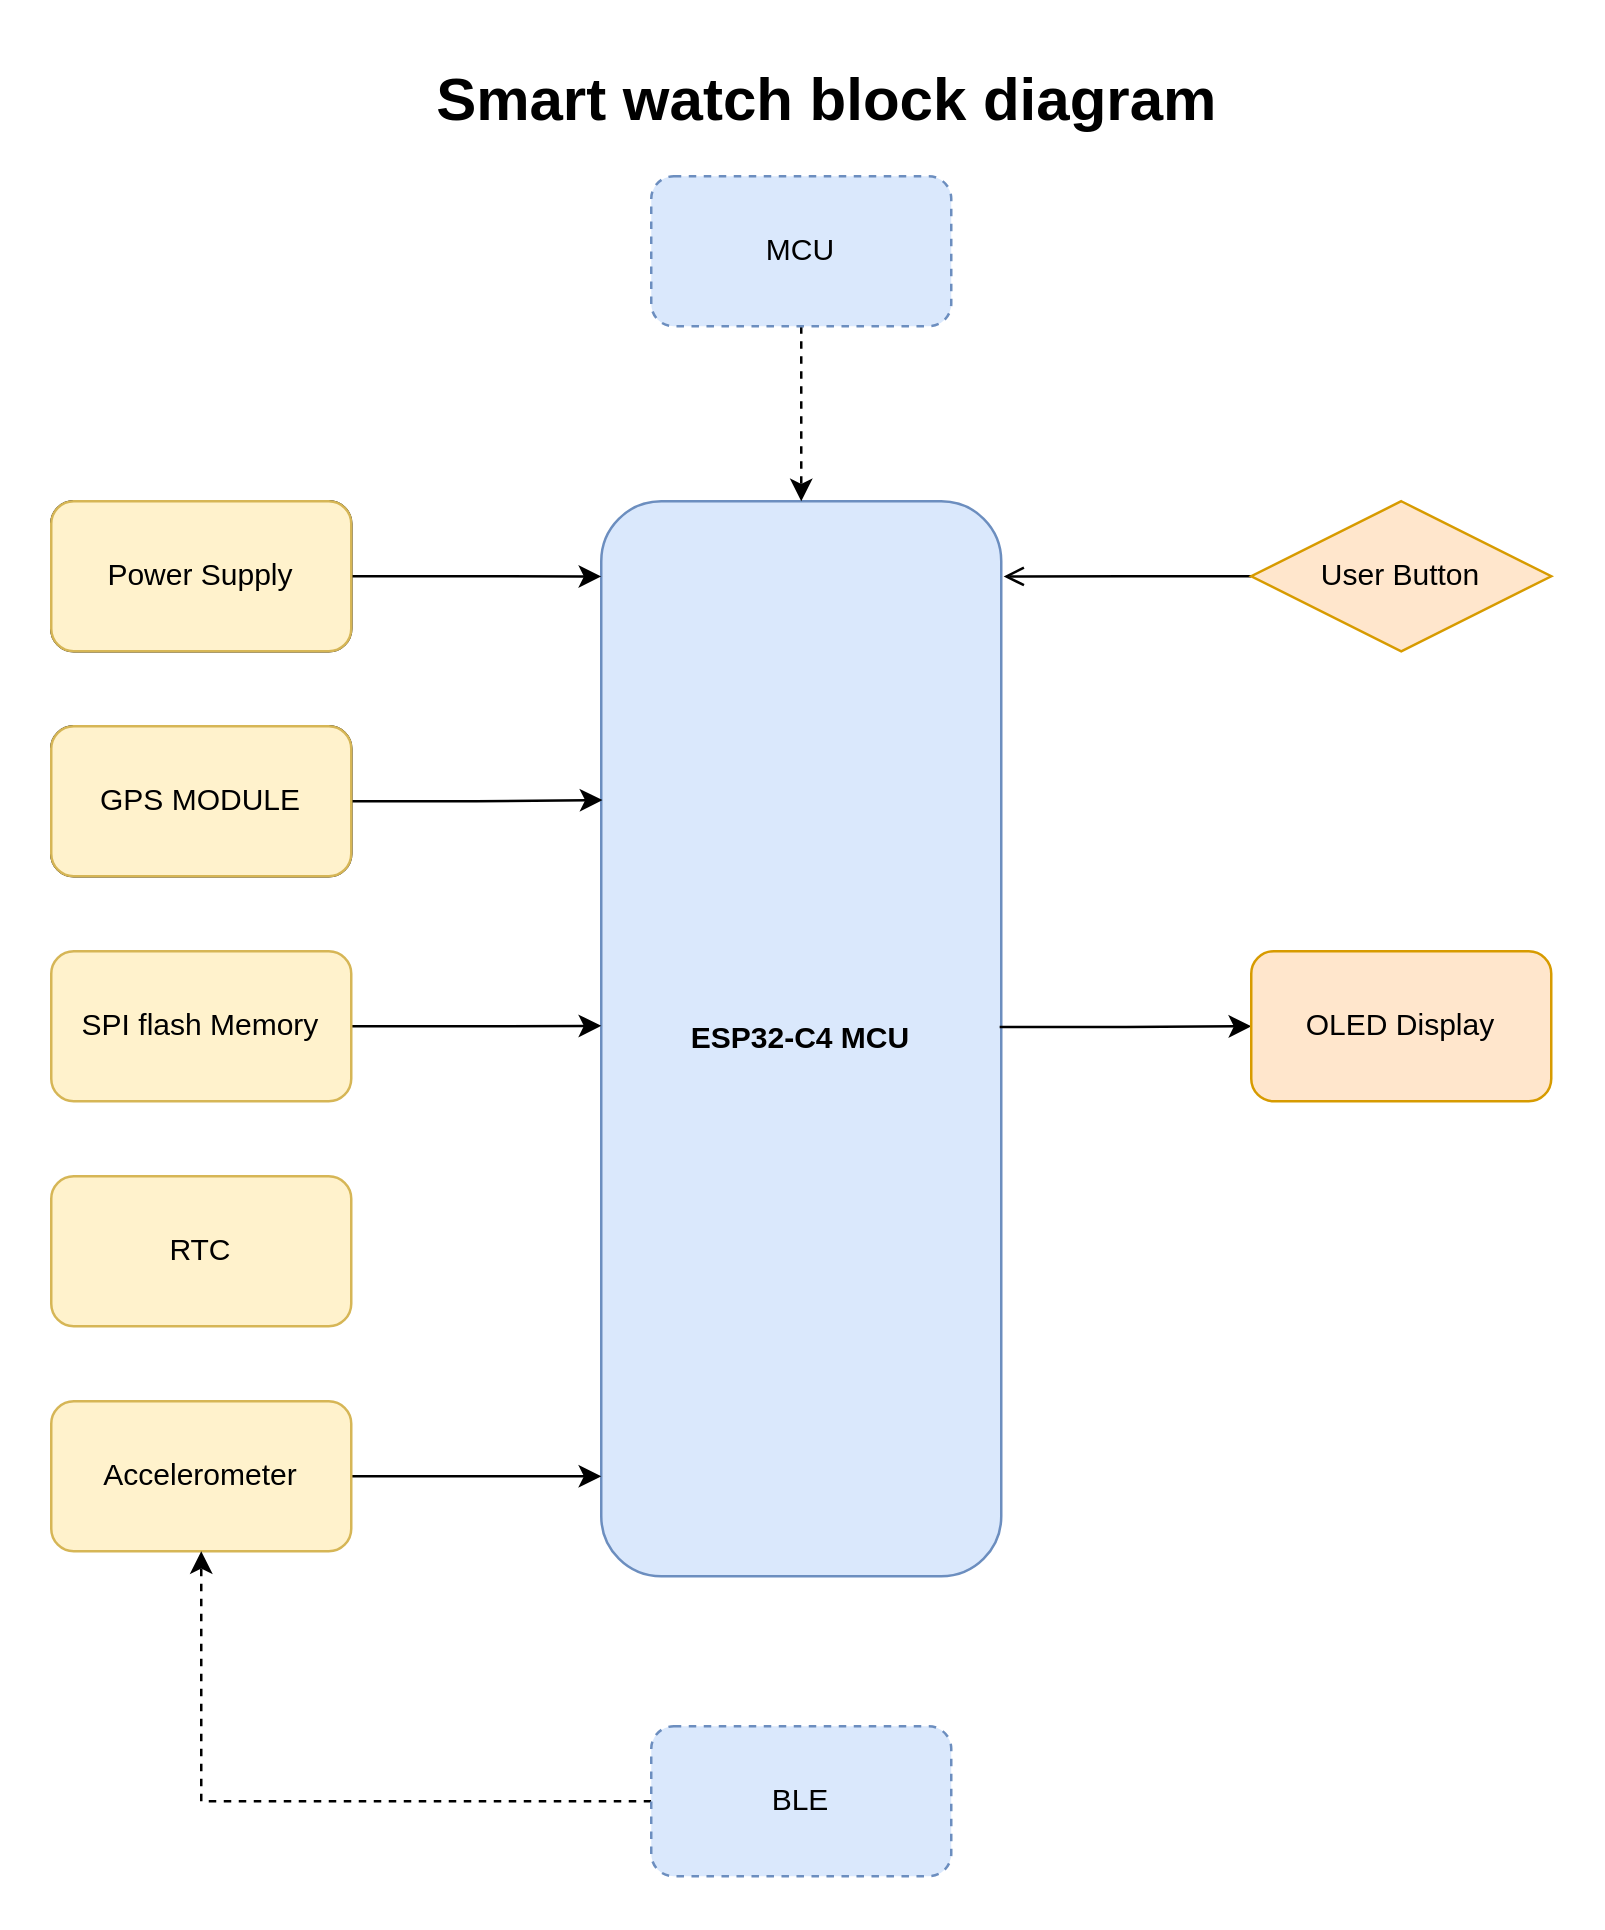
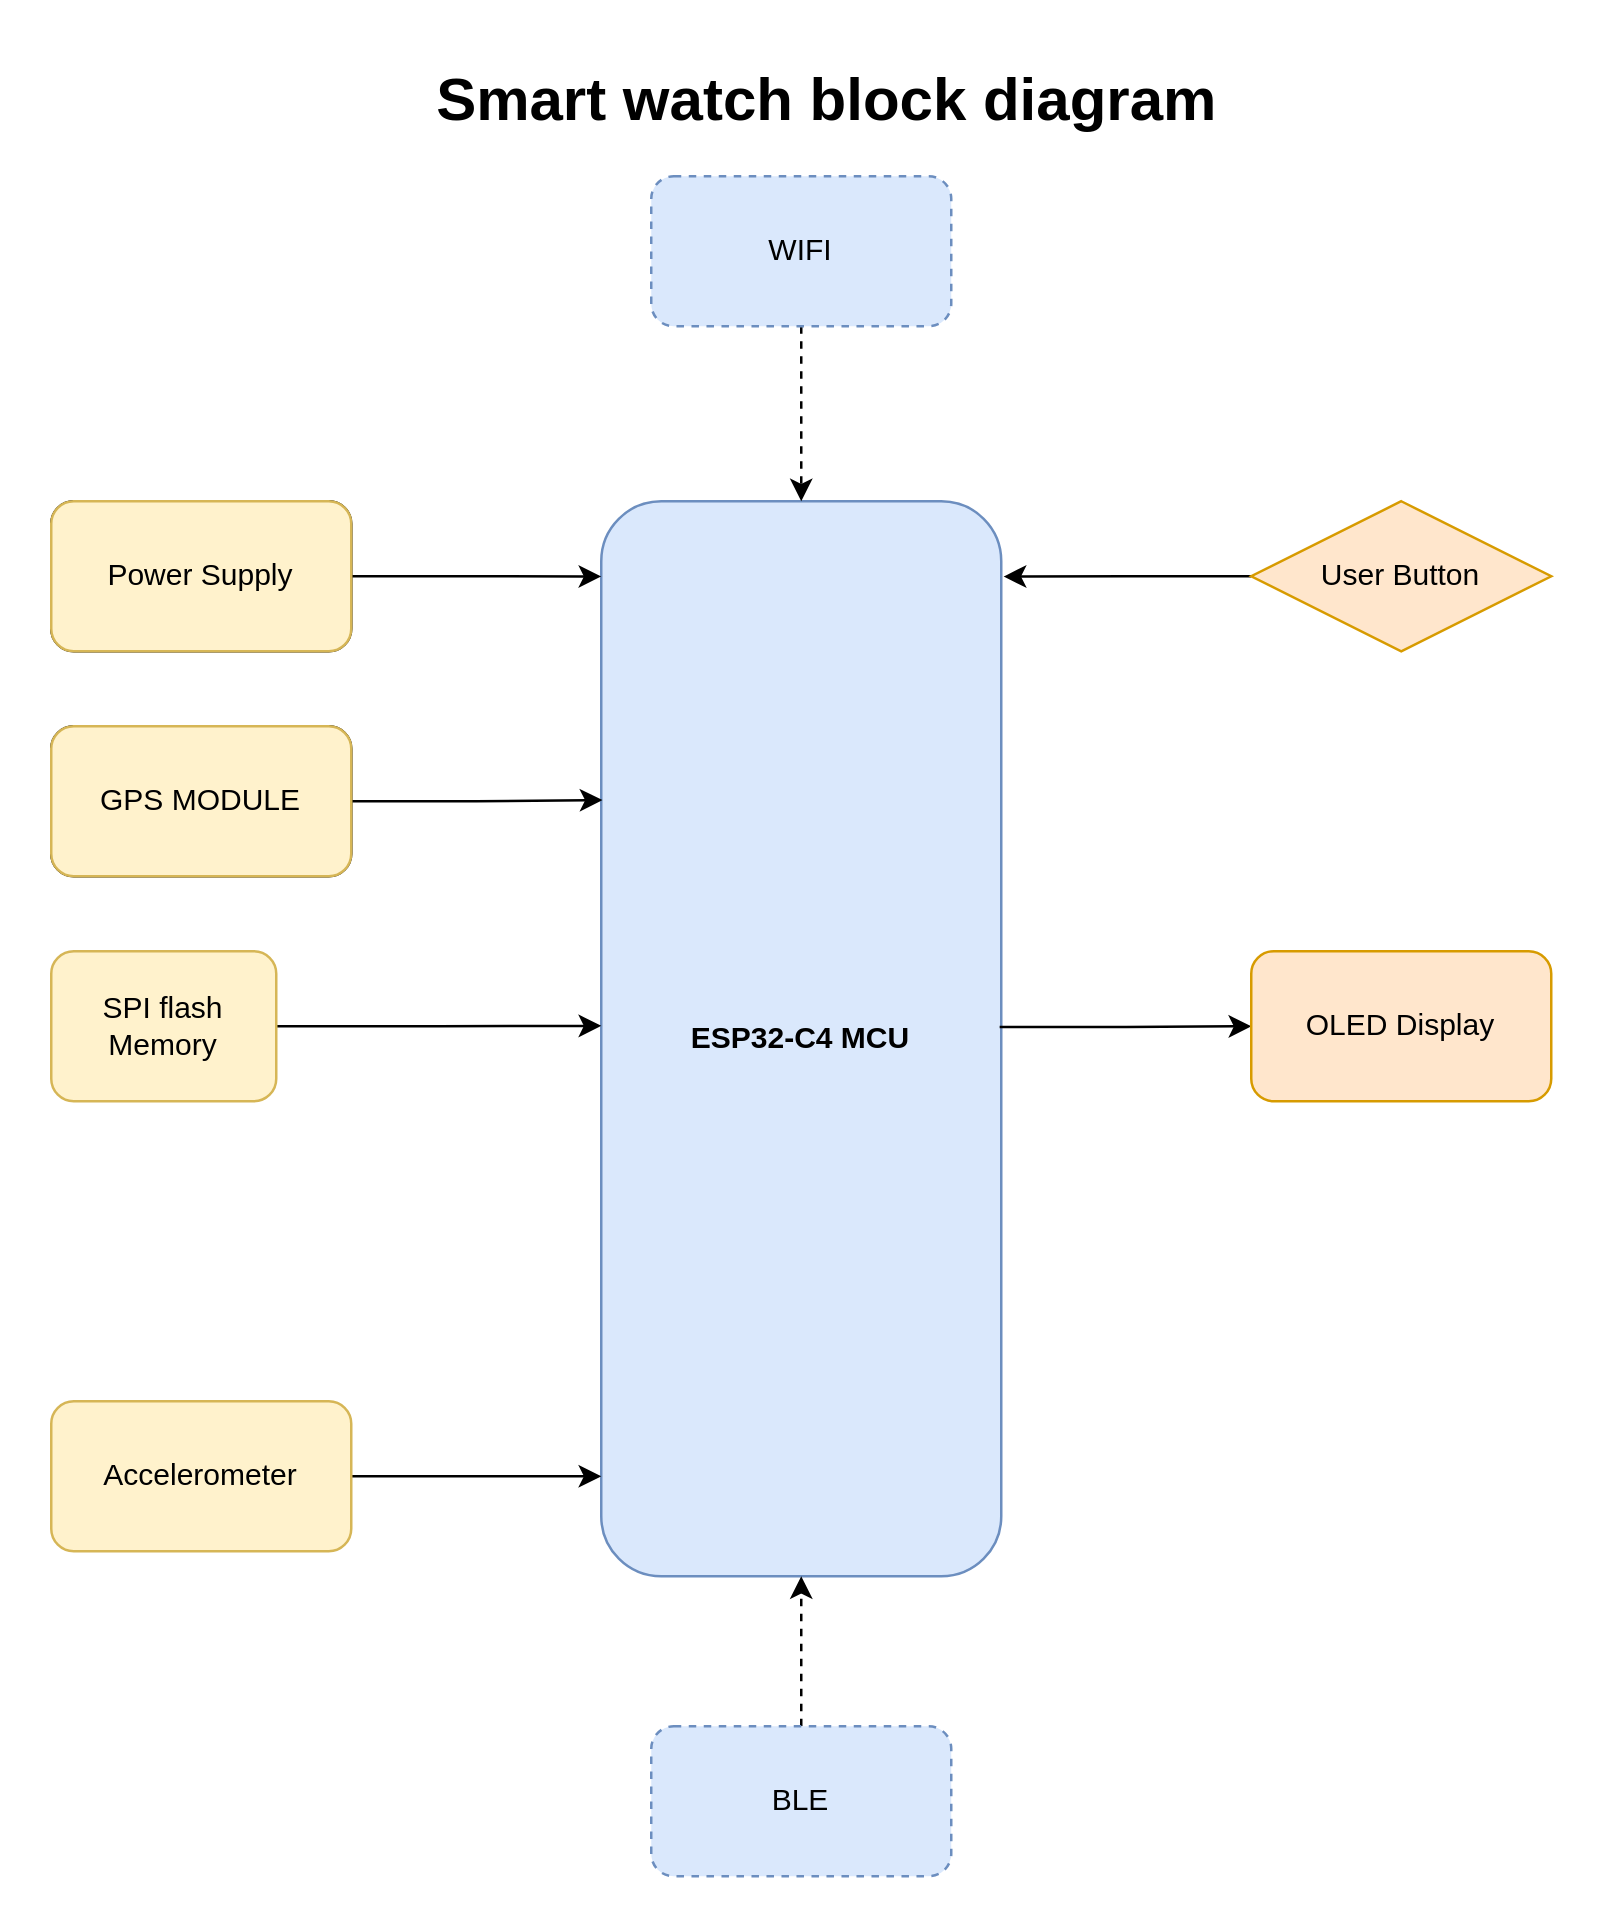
node "MCU": label "MCU" -> "WIFI"
edge "User Button" -> "ESP32-C4 MCU": arrowhead open -> classic
node "SPI flash Memory": size 300x150 -> 225x150
node "RTC": removed
edge "BLE" -> "Accelerometer": now "BLE" -> "ESP32-C4 MCU"
